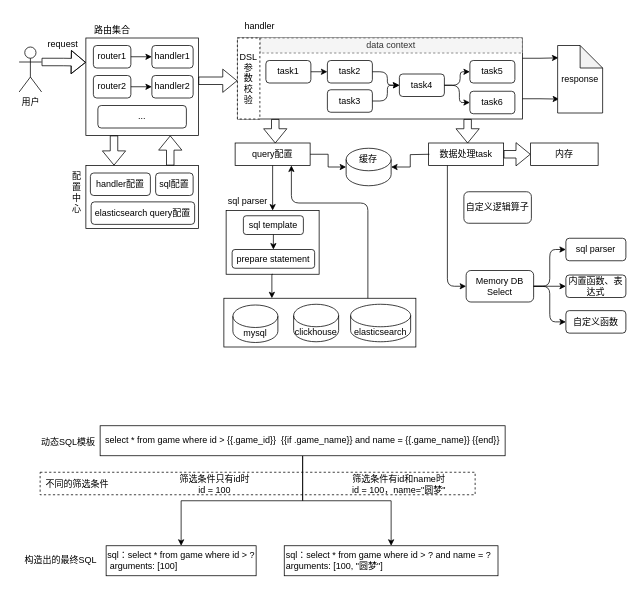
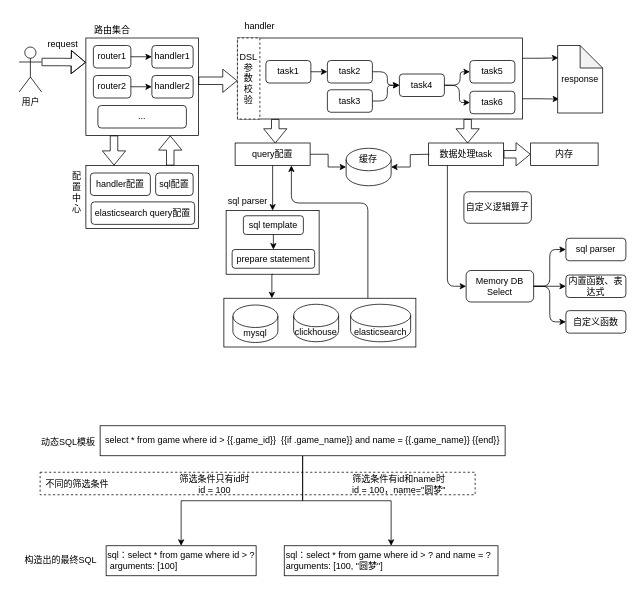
node "data context": removed
